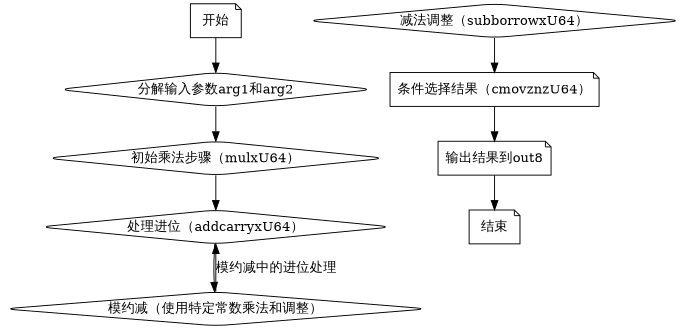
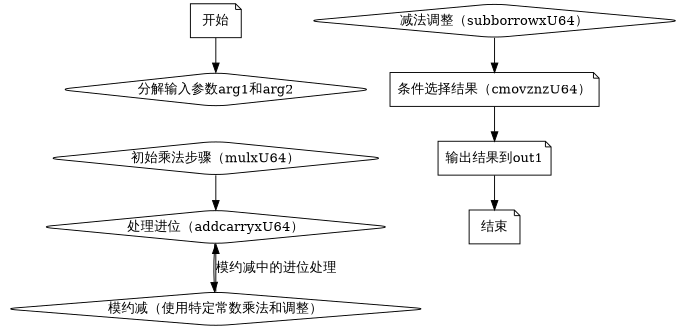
edge "分解输入参数arg1和arg2" -> "初始乘法步骤（mulxU64）": removed
node "输出结果到out8": label "输出结果到out8" -> "输出结果到out1"
